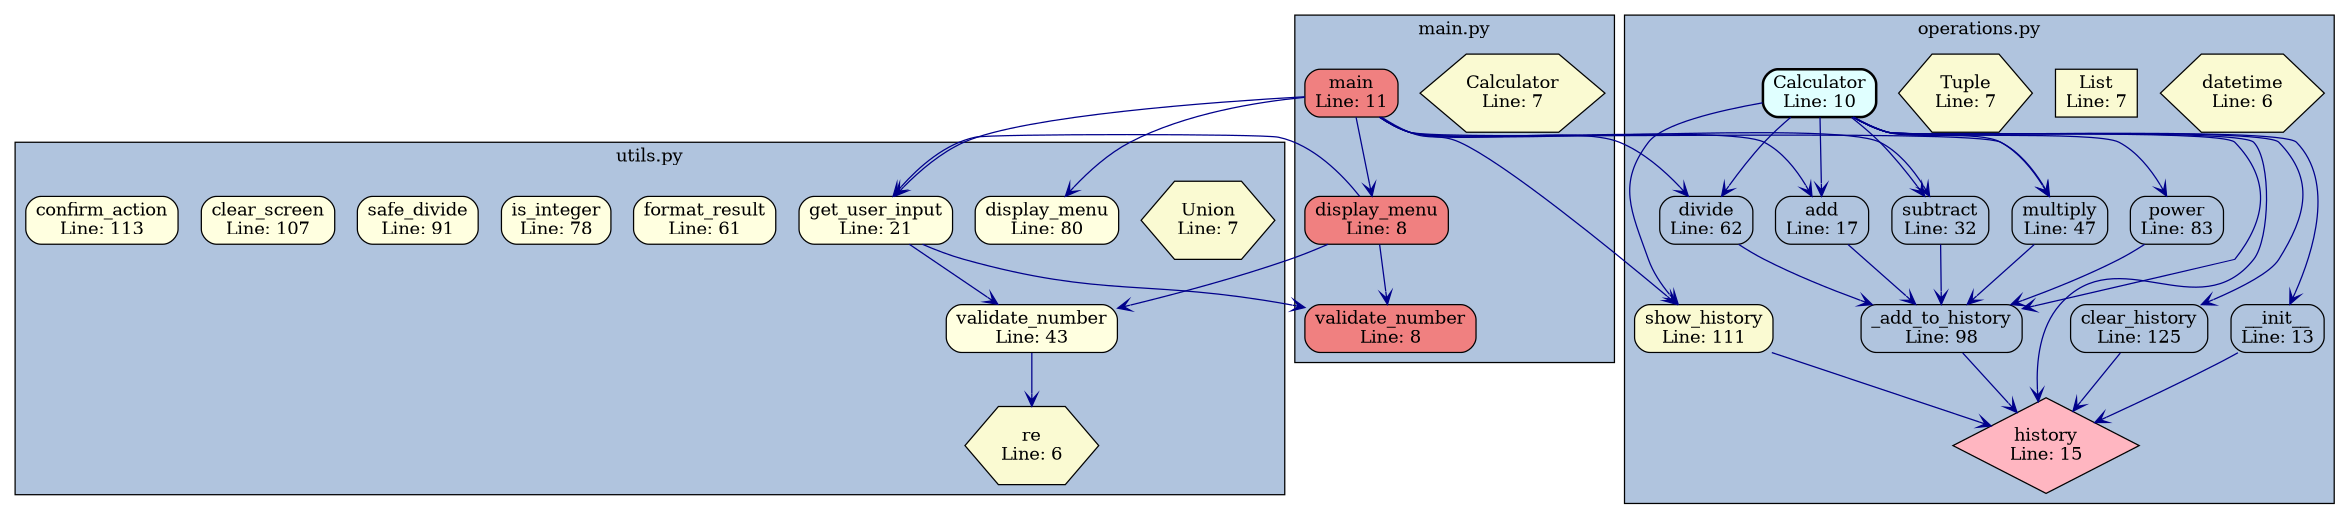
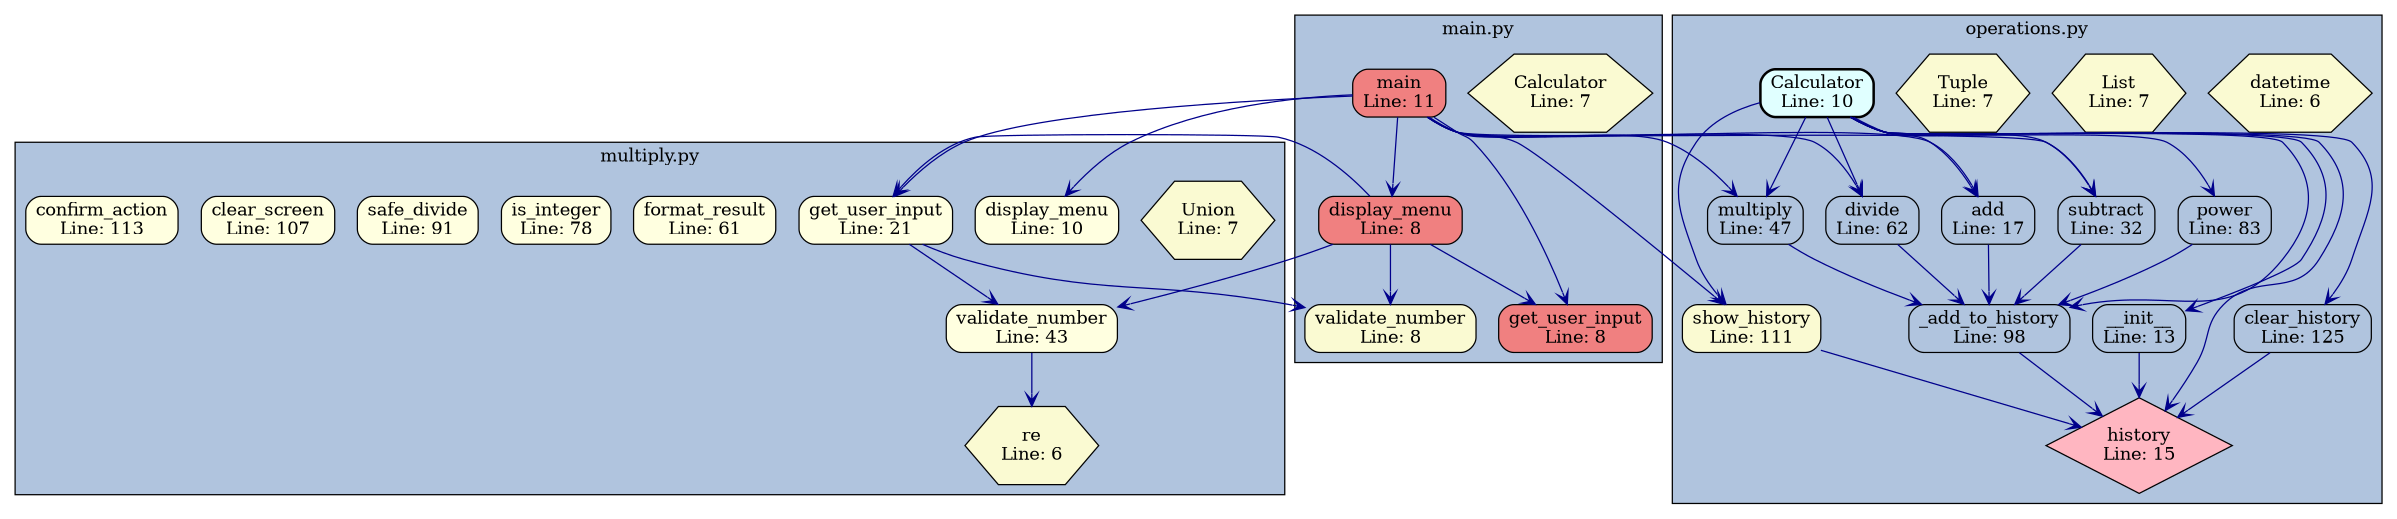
node "List Line: 7": shape box -> hexagon
cluster "utils.py": label "utils.py" -> "multiply.py"
node "display_menu Line: 80": label "display_menu Line: 80" -> "display_menu Line: 10"
node "validate_number Line: 8": fillcolor lightcoral -> lightgoldenrodyellow
node "get_user_input Line: 8": added
